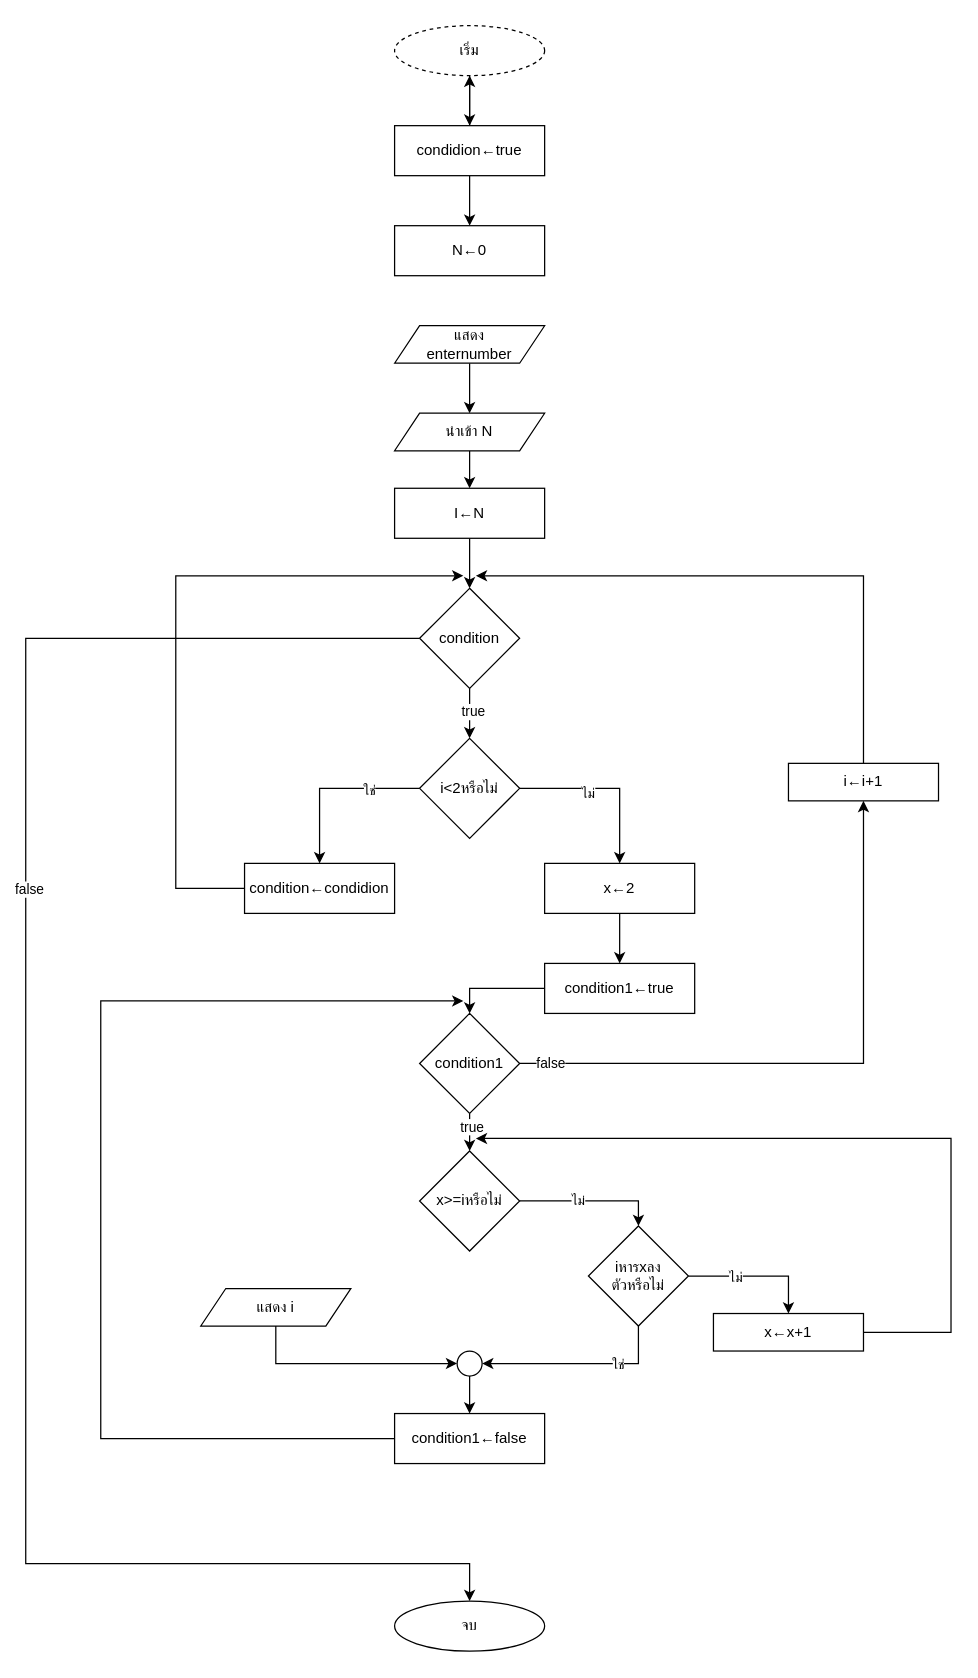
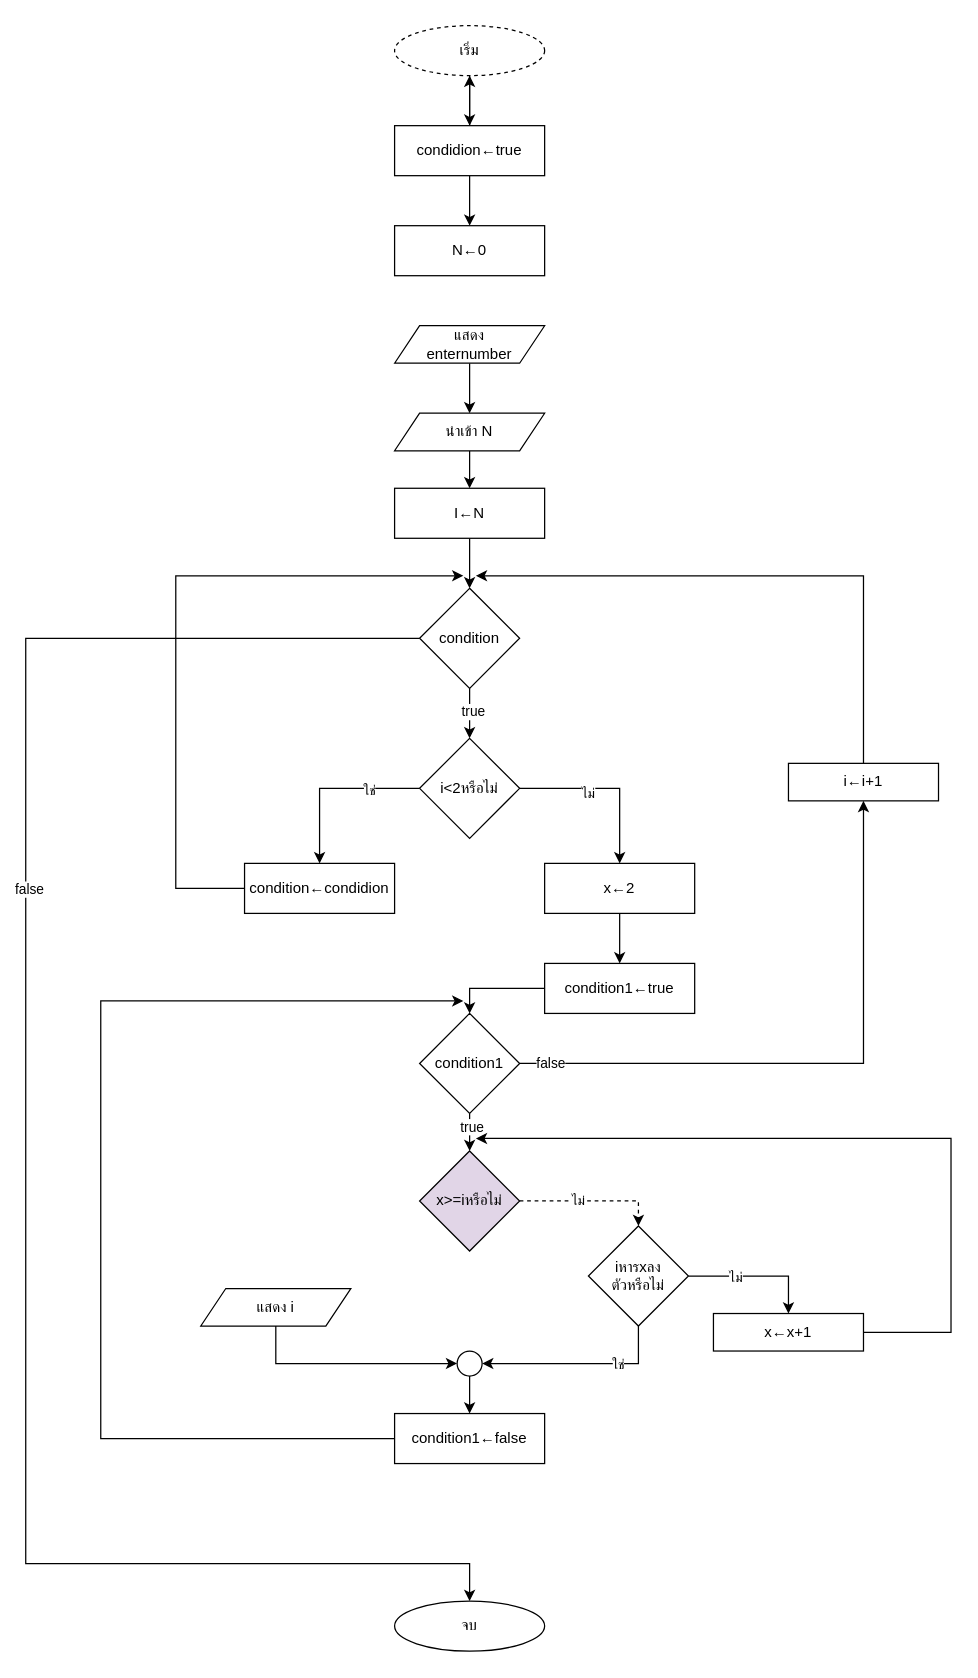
node "x>=iหรือไม่": fillcolor #ffffff -> #e1d5e7
edge "x>=iหรือไม่" -> "iหารxลง ตัวหรือไม่": style solid -> dashed
